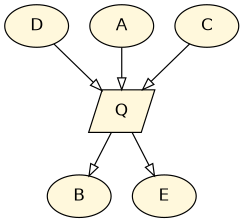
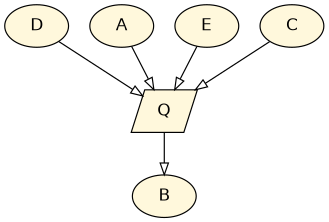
edge "Q" -> "E": reversed
